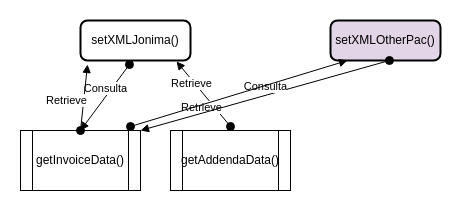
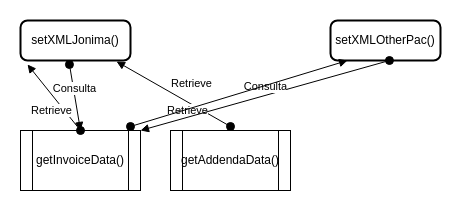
node "setXMLJonima()": moved (136, 41) -> (76, 41)
node "setXMLOtherPac()": fillcolor #e1d5e7 -> #ffffff
